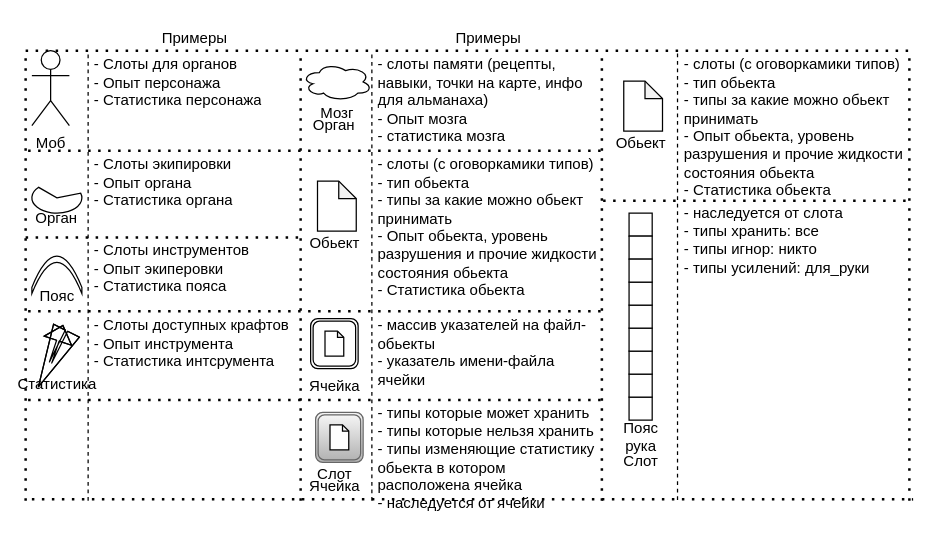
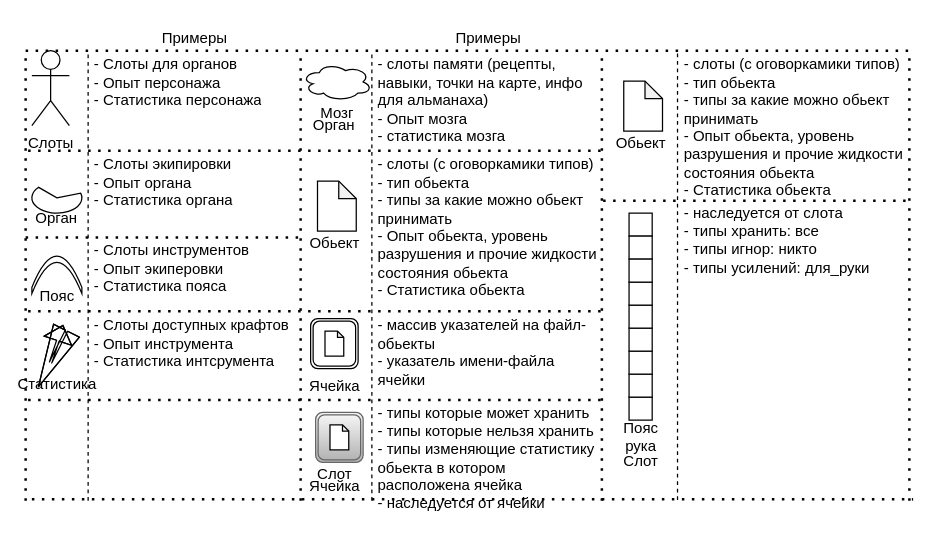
node "Моб": label "Моб" -> "Слоты"
